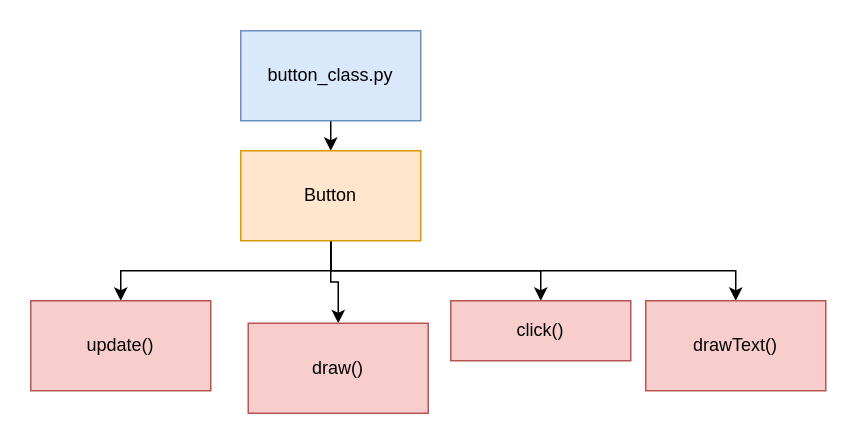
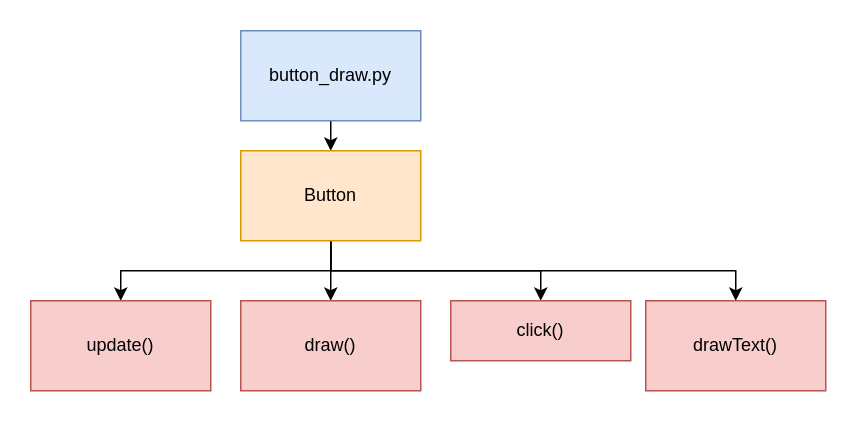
node "button_class.py": label "button_class.py" -> "button_draw.py"
node "draw()": moved (338, 368) -> (331, 346)
